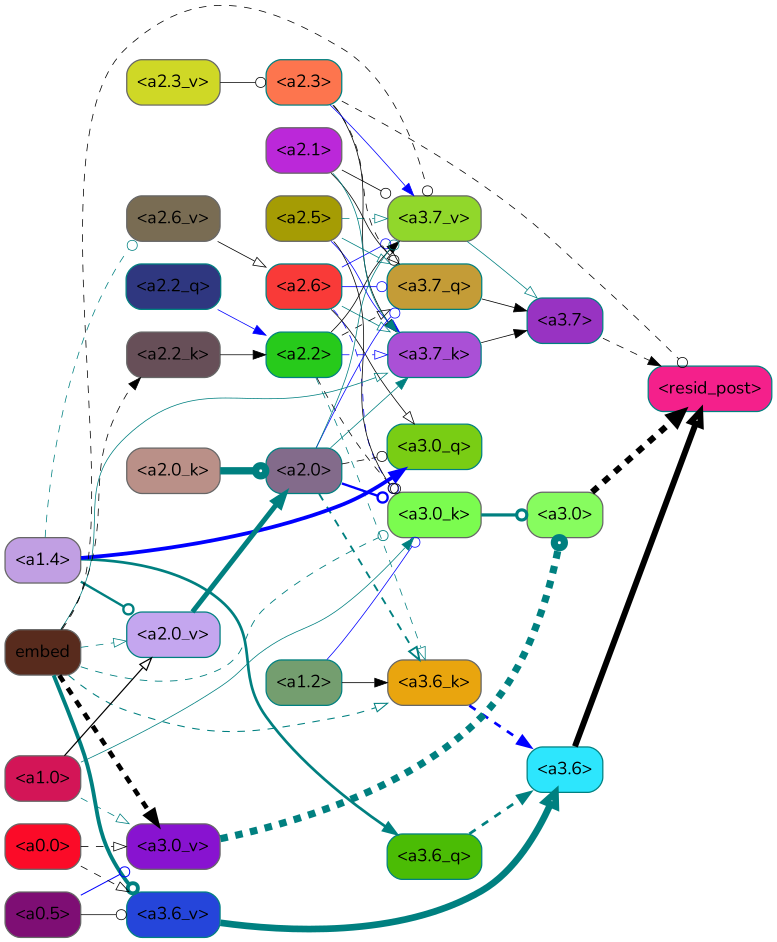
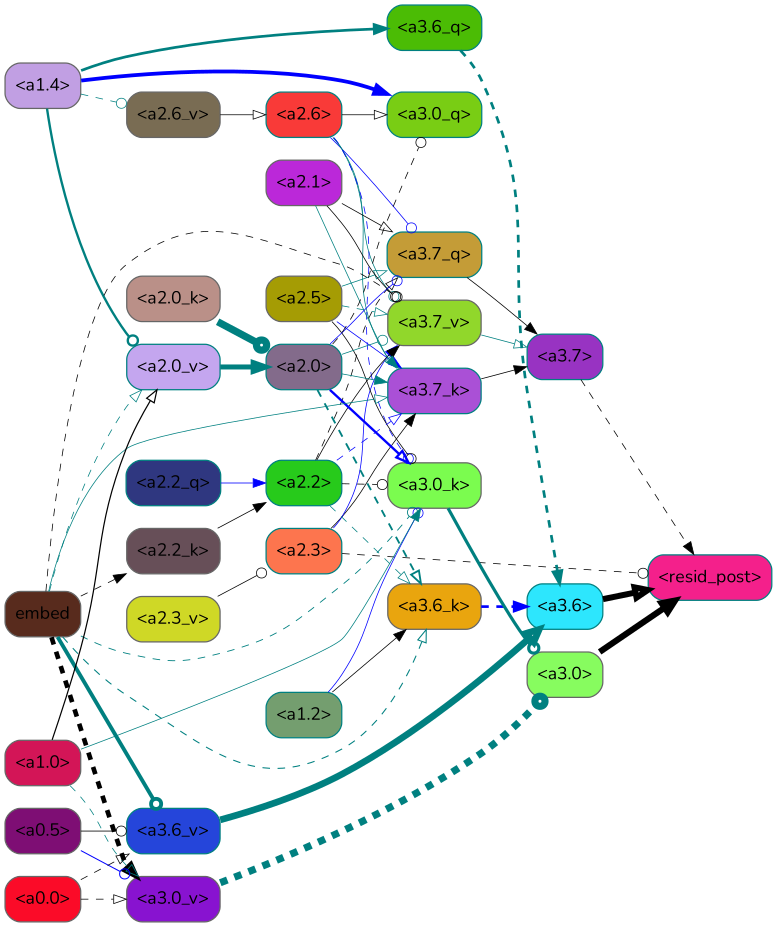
edge "<a2.3>" -> "<a3.7_q>": removed
edge "<a2.6>" -> "<a3.7_v>": color blue -> teal
edge "<a3.0>" -> "<resid_post>": style dashed -> solid
edge "<a2.0>" -> "<a3.0_k>": arrowhead odot -> onormal
